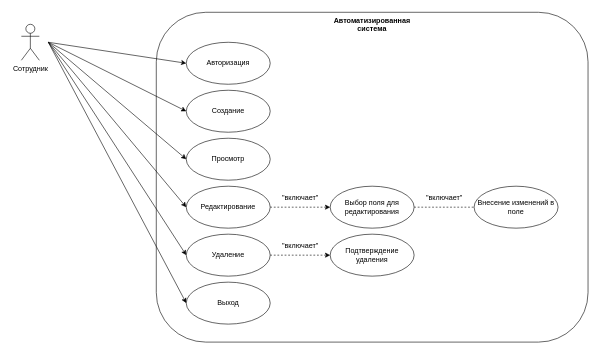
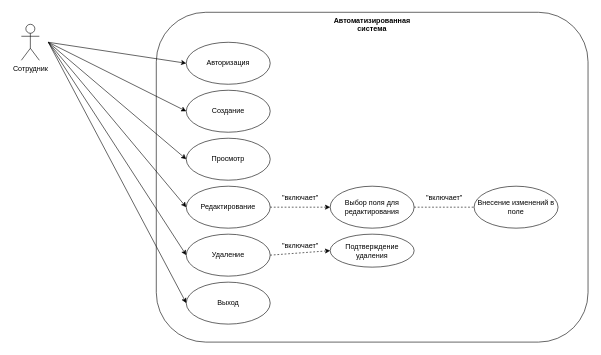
node "Подтверждение удаления": size 84x42 -> 84x33
